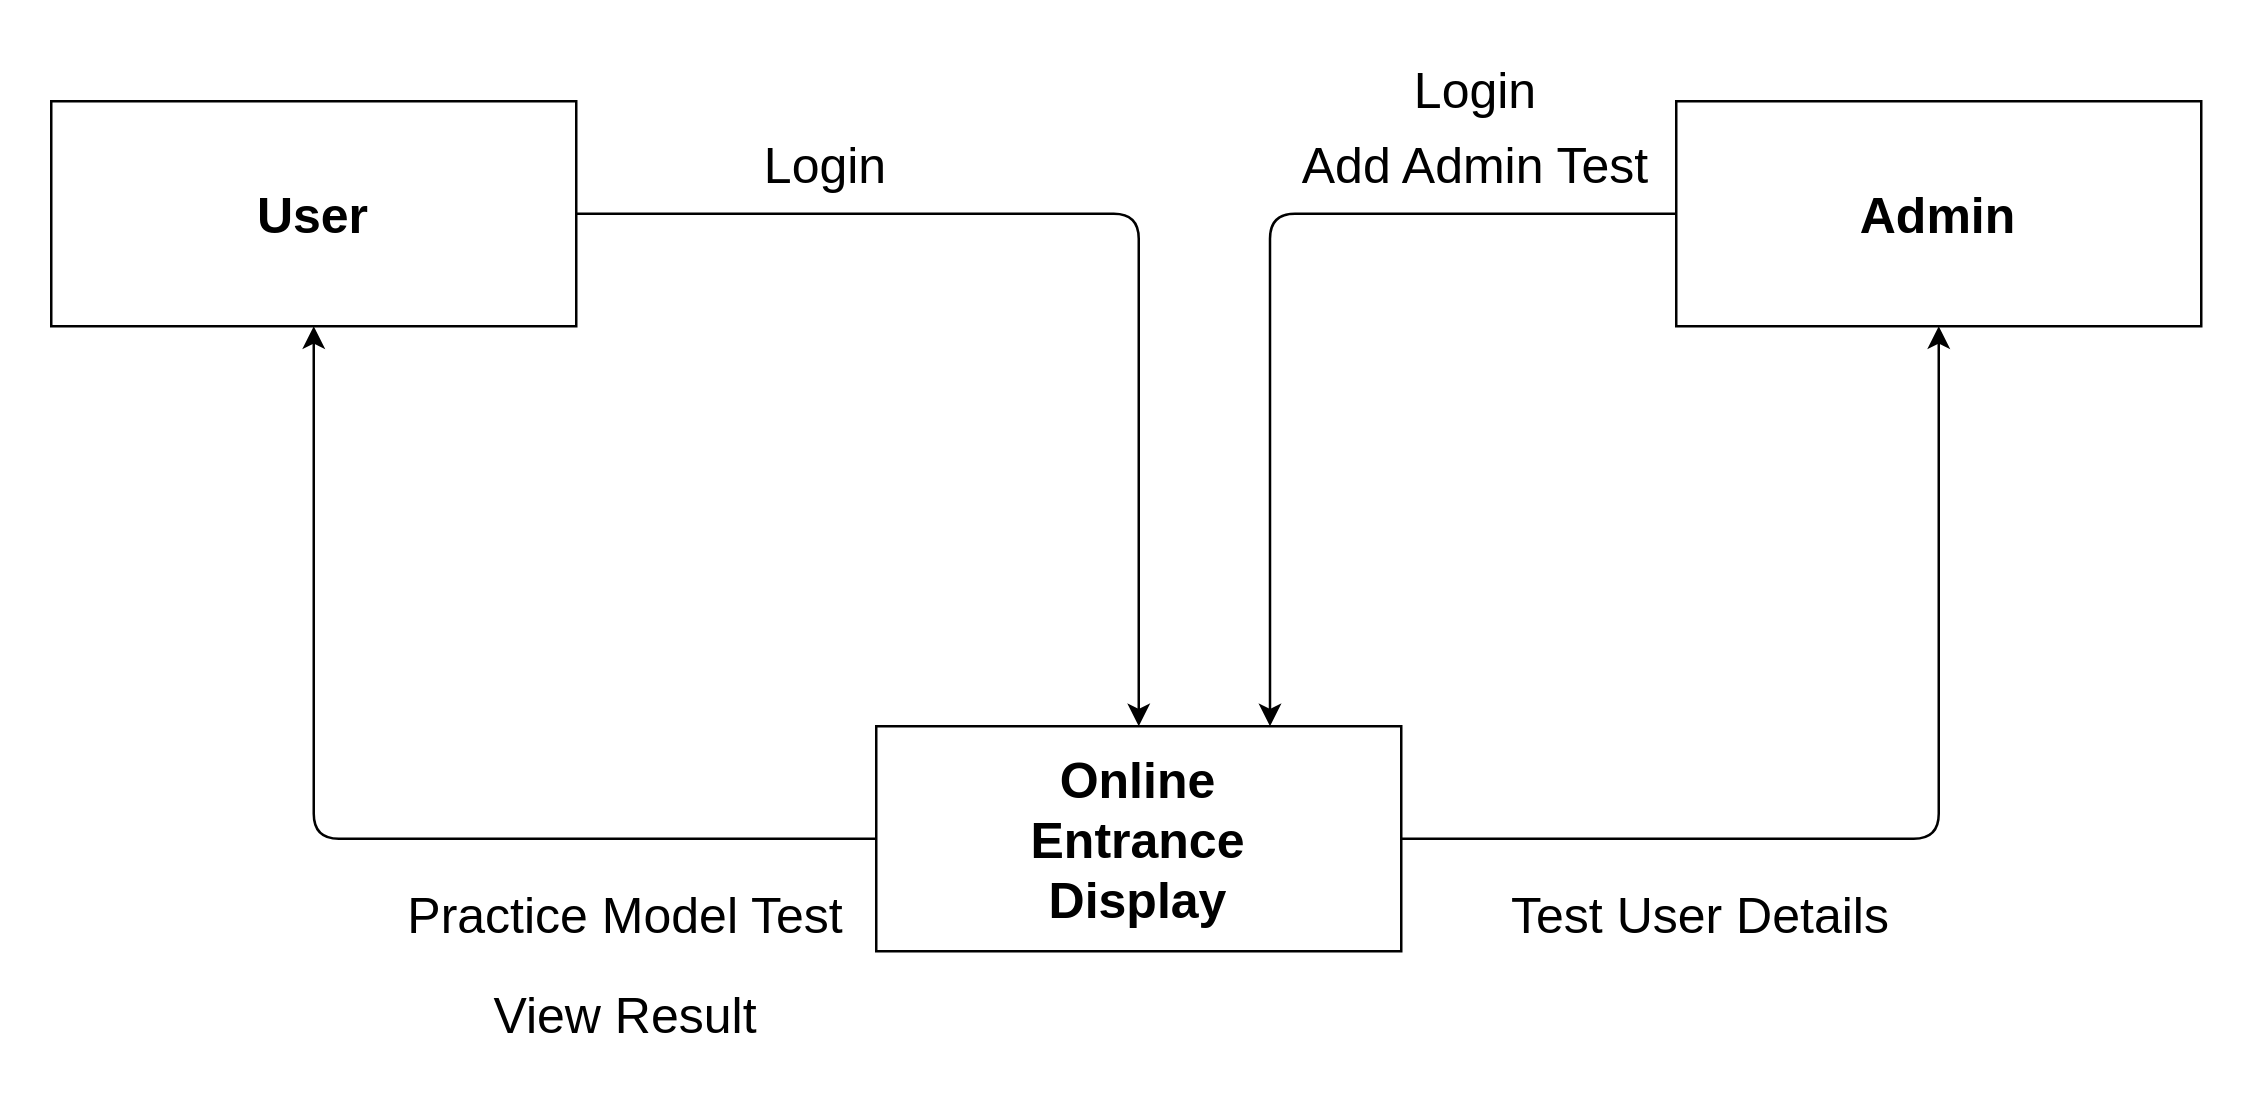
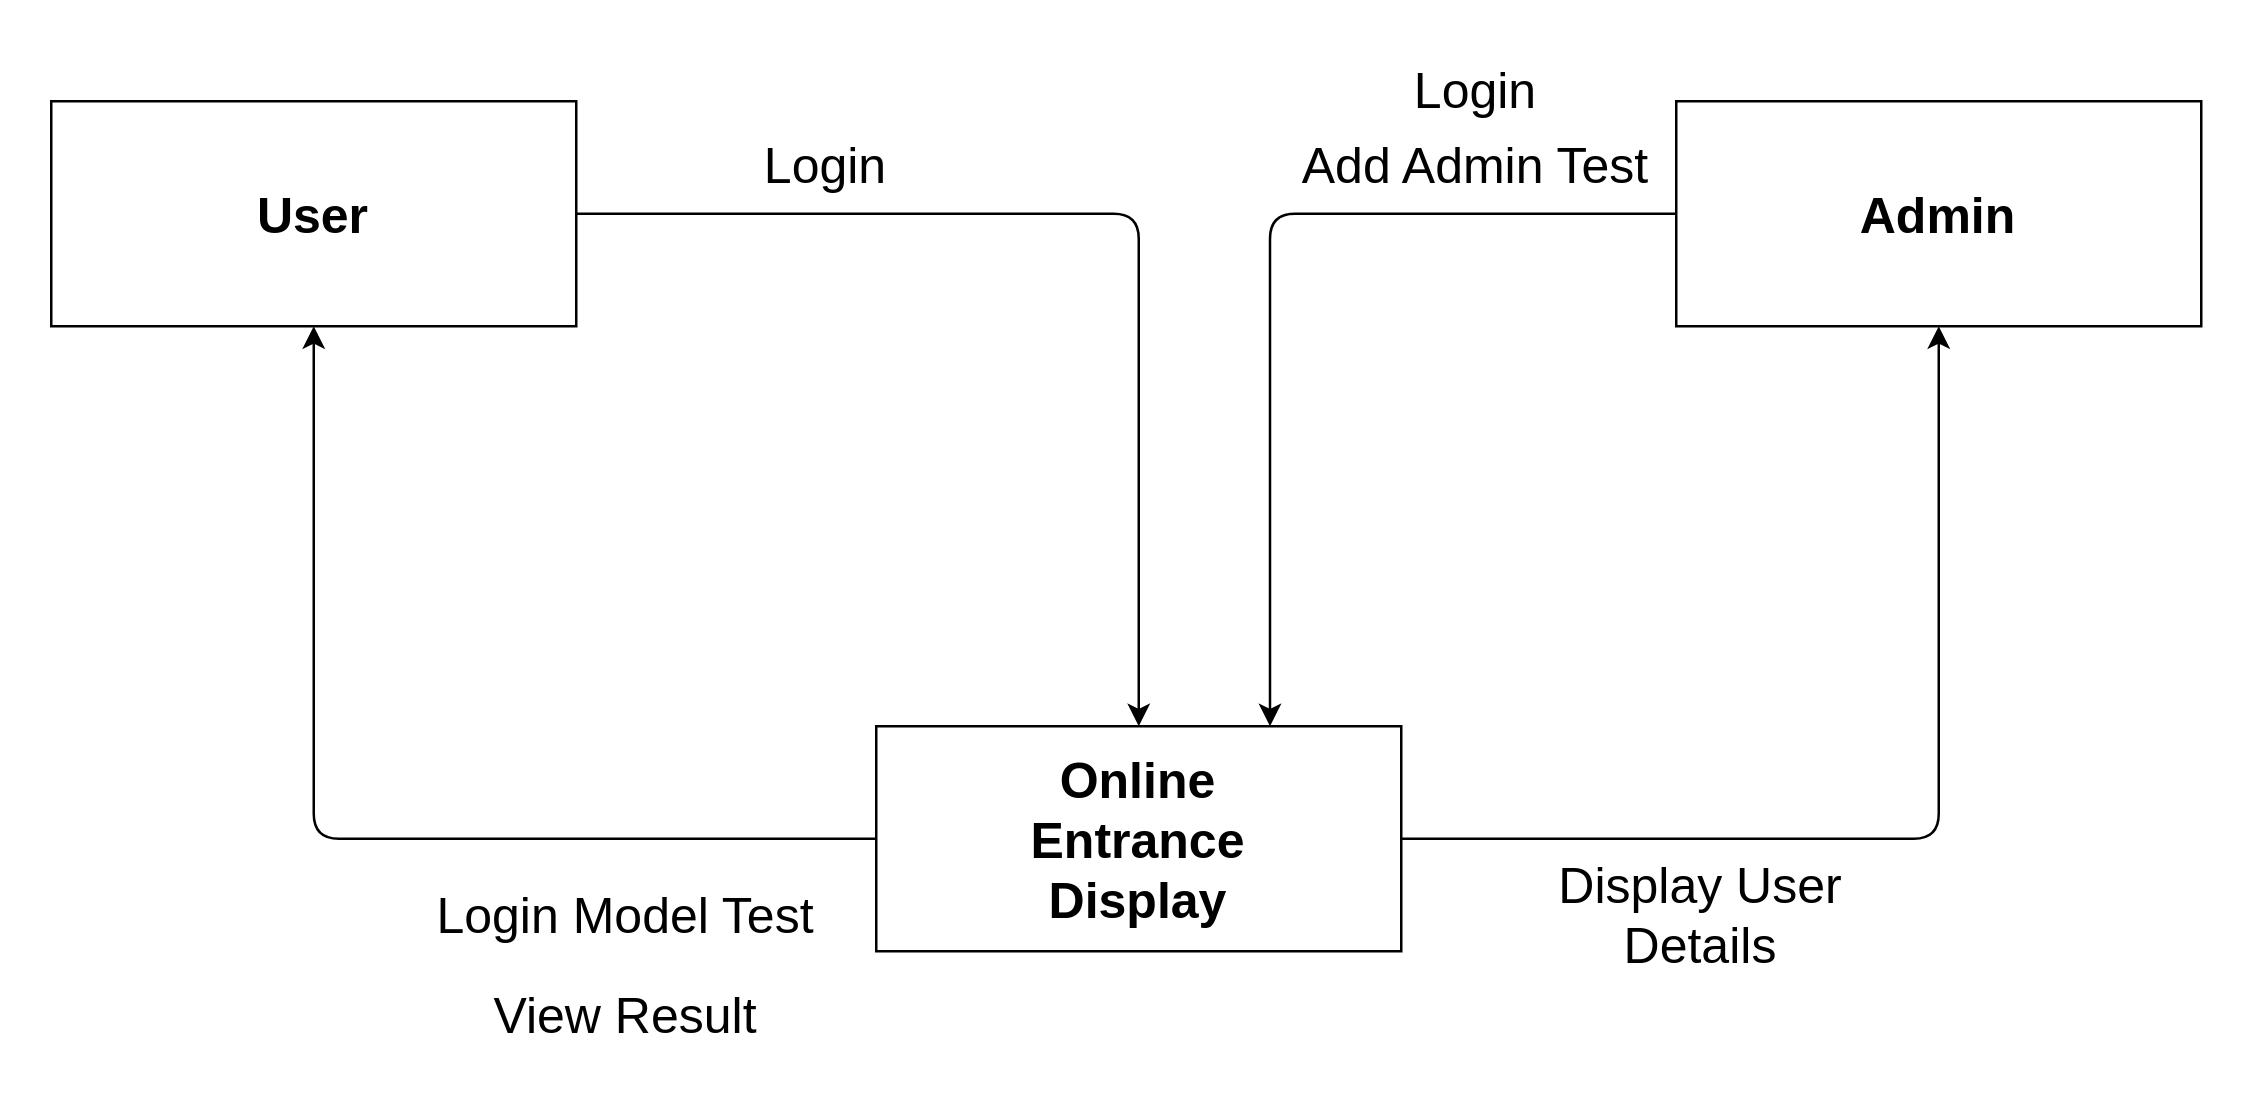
node "Practice Model Test": label "Practice Model Test" -> "Login Model Test"
node "Test User Details": label "Test User Details" -> "Display User Details"
